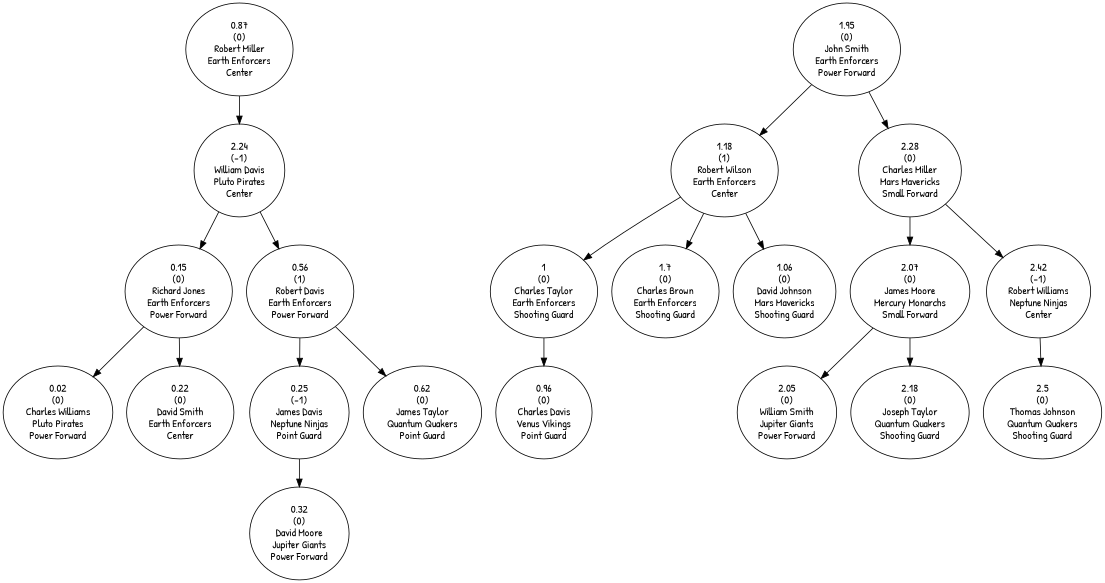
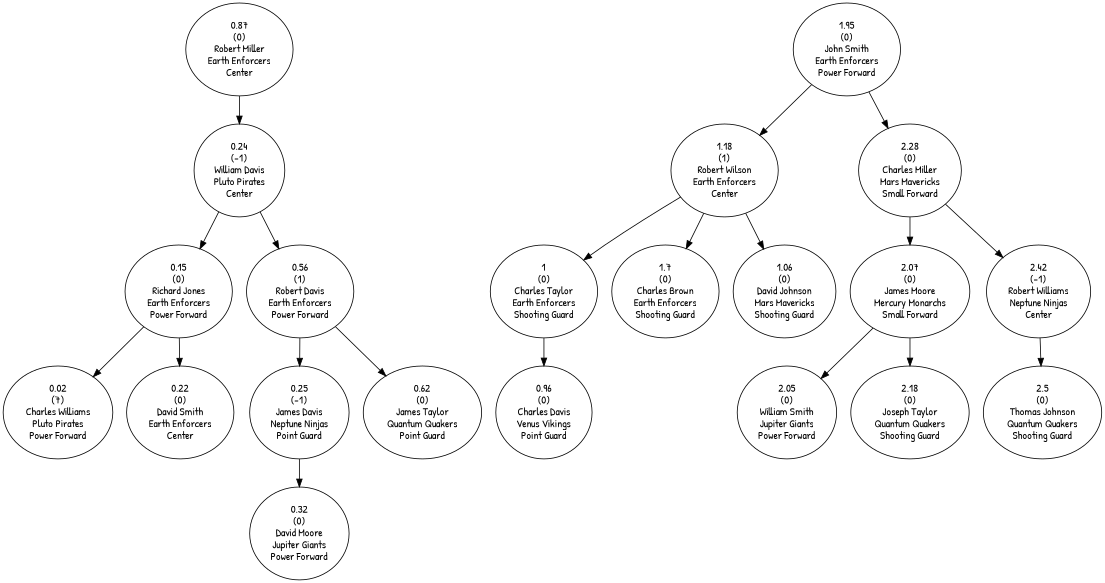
node "2.24 (-1) William Davis Pluto Pirates Center": label "2.24 (-1) William Davis Pluto Pirates Center" -> "0.24 (-1) William Davis Pluto Pirates Center"
node "0.02 (0) Charles Williams Pluto Pirates Power Forward": label "0.02 (0) Charles Williams Pluto Pirates Power Forward" -> "0.02 (7) Charles Williams Pluto Pirates Power Forward"
